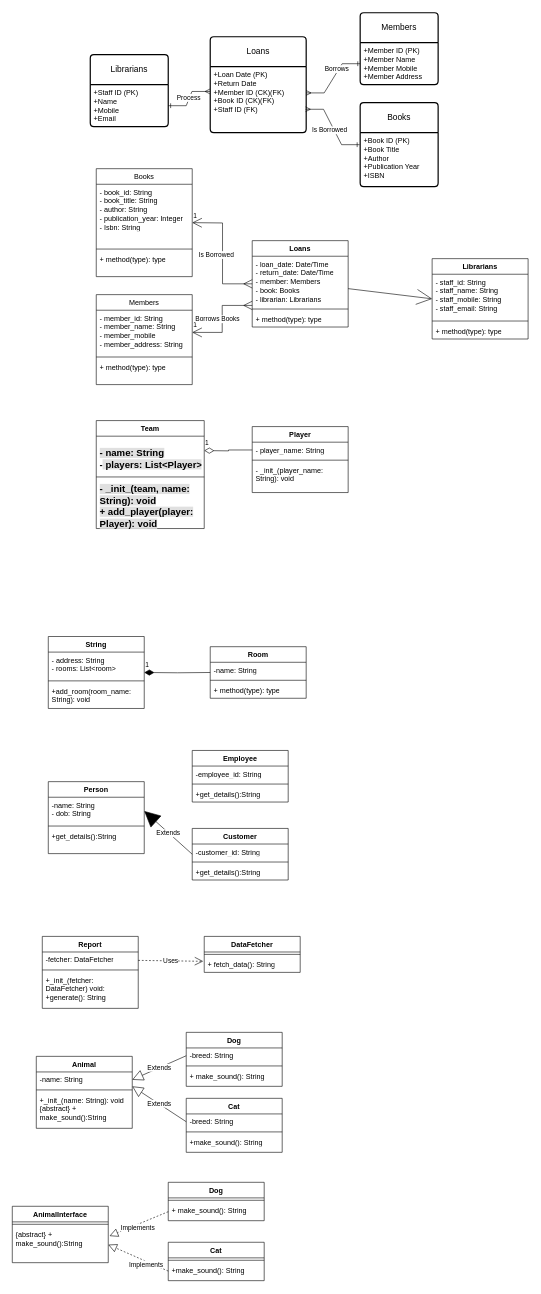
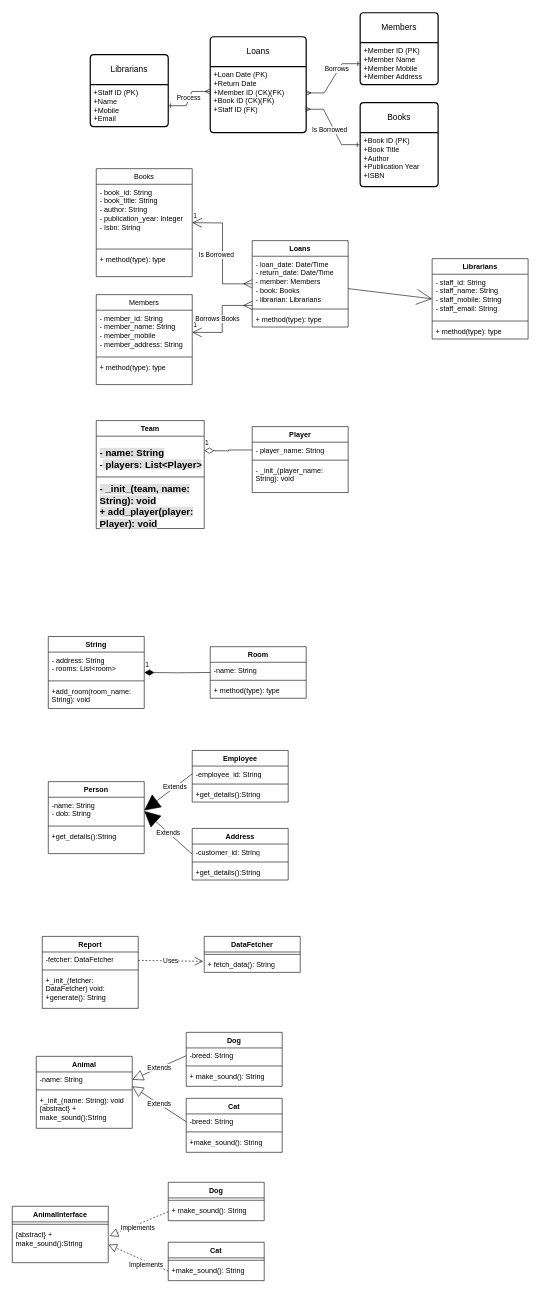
edge "-employee_id: String" -> "-name: String - dob: String": added, label "Extends"
node "Customer": label "Customer" -> "Address"
